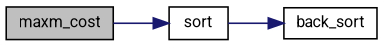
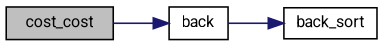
node "maxm_cost": label "maxm_cost" -> "cost_cost"
node "sort": label "sort" -> "back"
